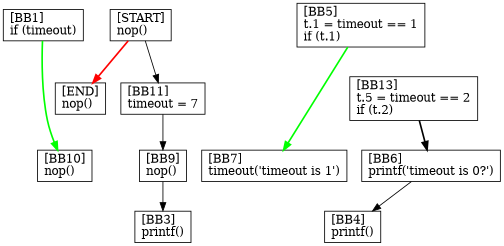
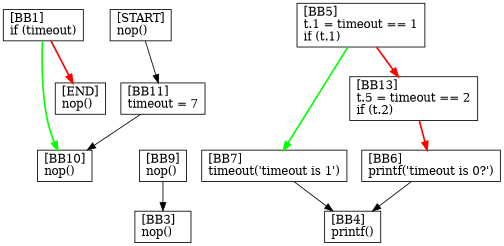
edge "[BB5] t.1 = timeout == 1 if (t.1)" -> "[BB13] t.5 = timeout == 2 if (t.2)": added
edge "[START] nop()" -> "[END] nop()": now "[BB1] if (timeout)" -> "[END] nop()"
edge "[BB11] timeout = 7" -> "[BB9] nop()": now "[BB11] timeout = 7" -> "[BB10] nop()"
edge "[BB13] t.5 = timeout == 2 if (t.2)" -> "[BB6] printf('timeout is 0?')": color black -> red
edge "[BB7] timeout('timeout is 1')" -> "[BB4] printf()": added
node "[BB3] printf()": label "[BB3] printf()" -> "[BB3] nop()"
